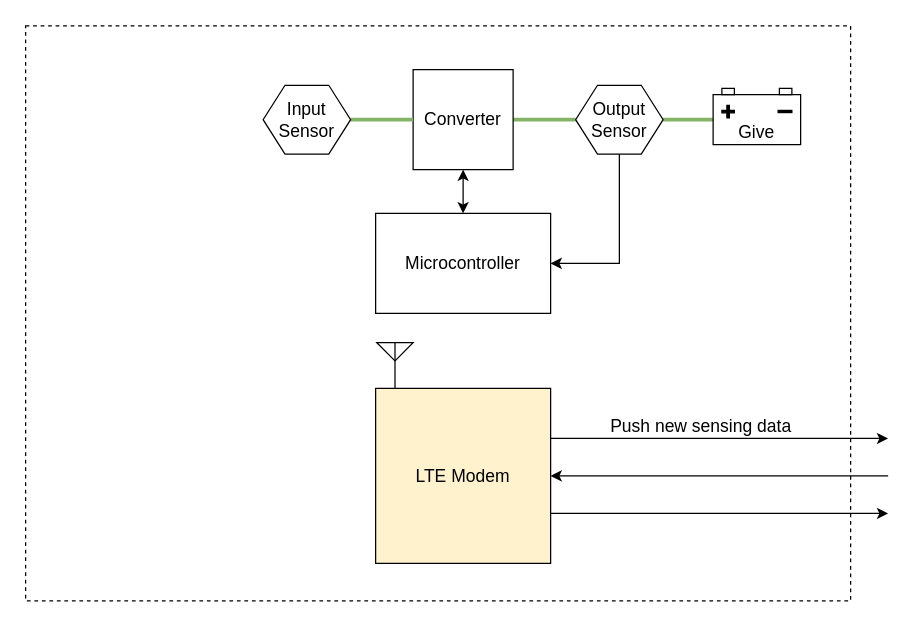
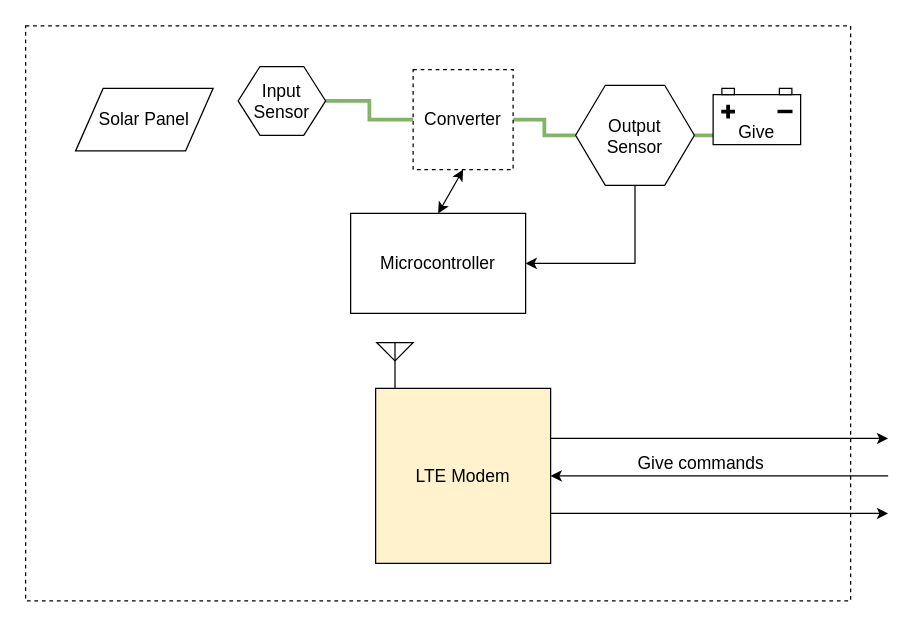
node "Solar Panel": added
node "Input Sensor": moved (307, 119) -> (282, 101)
node "Converter": style solid -> dashed
node "Output Sensor": size 88x69 -> 119x100
node "Microcontroller": moved (463, 263) -> (438, 263)
node "Push new sensing data": removed
node "Give commands": added
